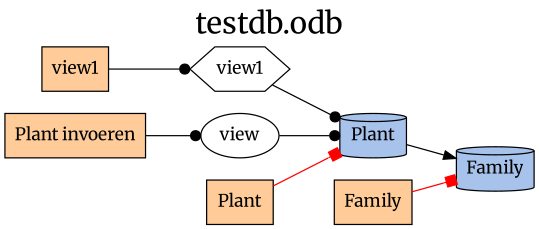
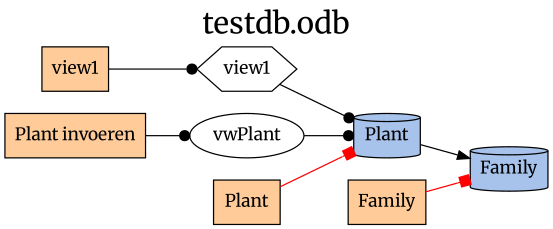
node "view": label "view" -> "vwPlant"
